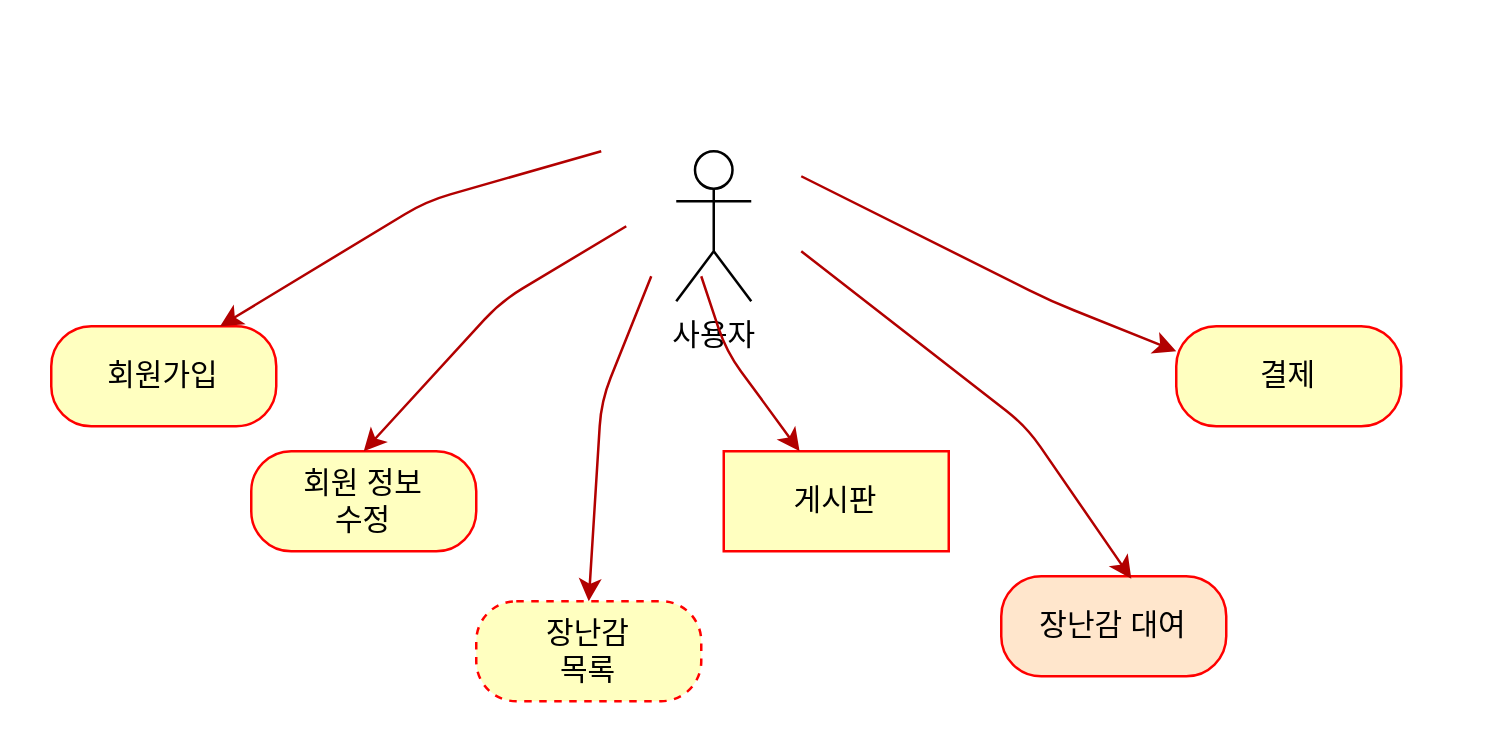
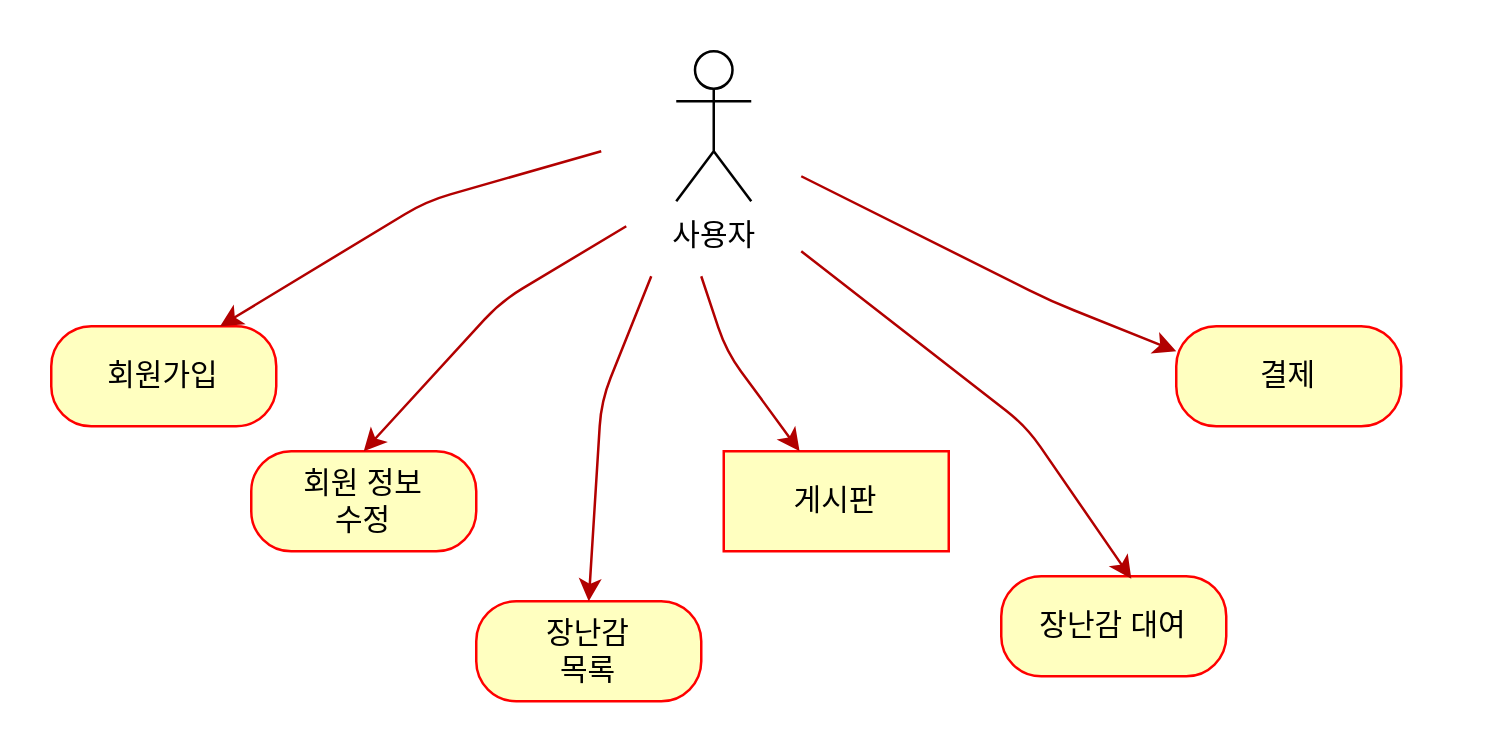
node "사용자": moved (714, 226) -> (714, 126)
node "장난감 대여": fillcolor #ffe6cc -> #ffffc0
node "장난감 목록": style dashed -> solid
